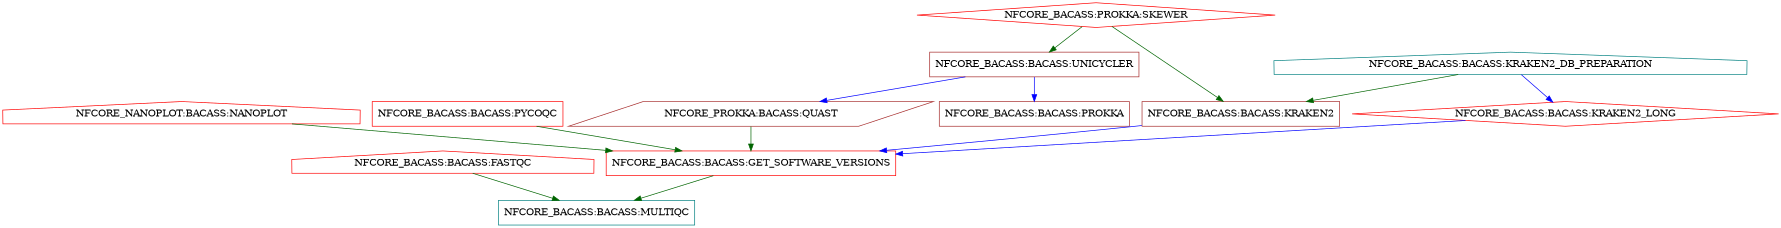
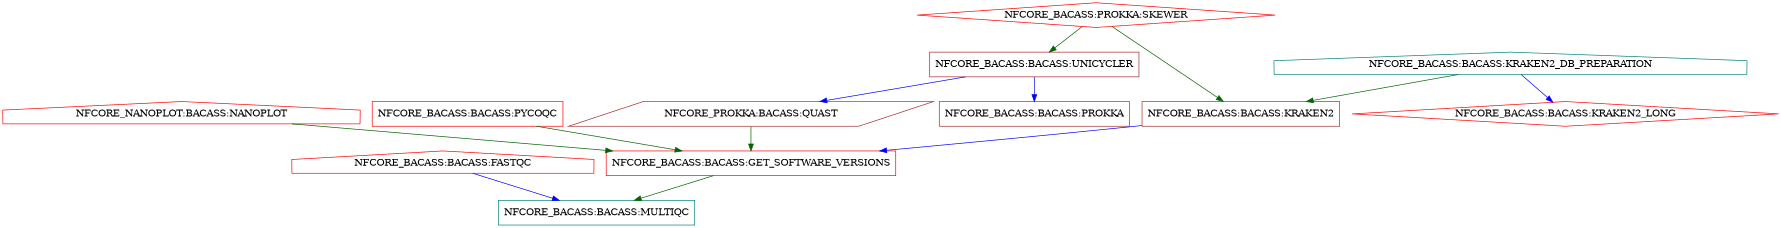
edge "NFCORE_BACASS:BACASS:KRAKEN2_LONG" -> "NFCORE_BACASS:BACASS:GET_SOFTWARE_VERSIONS": removed
edge "NFCORE_BACASS:BACASS:FASTQC" -> "NFCORE_BACASS:BACASS:MULTIQC": color darkgreen -> blue
